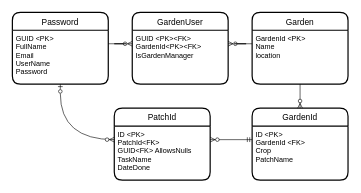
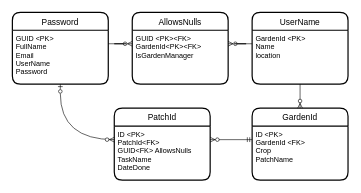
node "GardenUser": label "GardenUser" -> "AllowsNulls"
node "Garden": label "Garden" -> "UserName"
